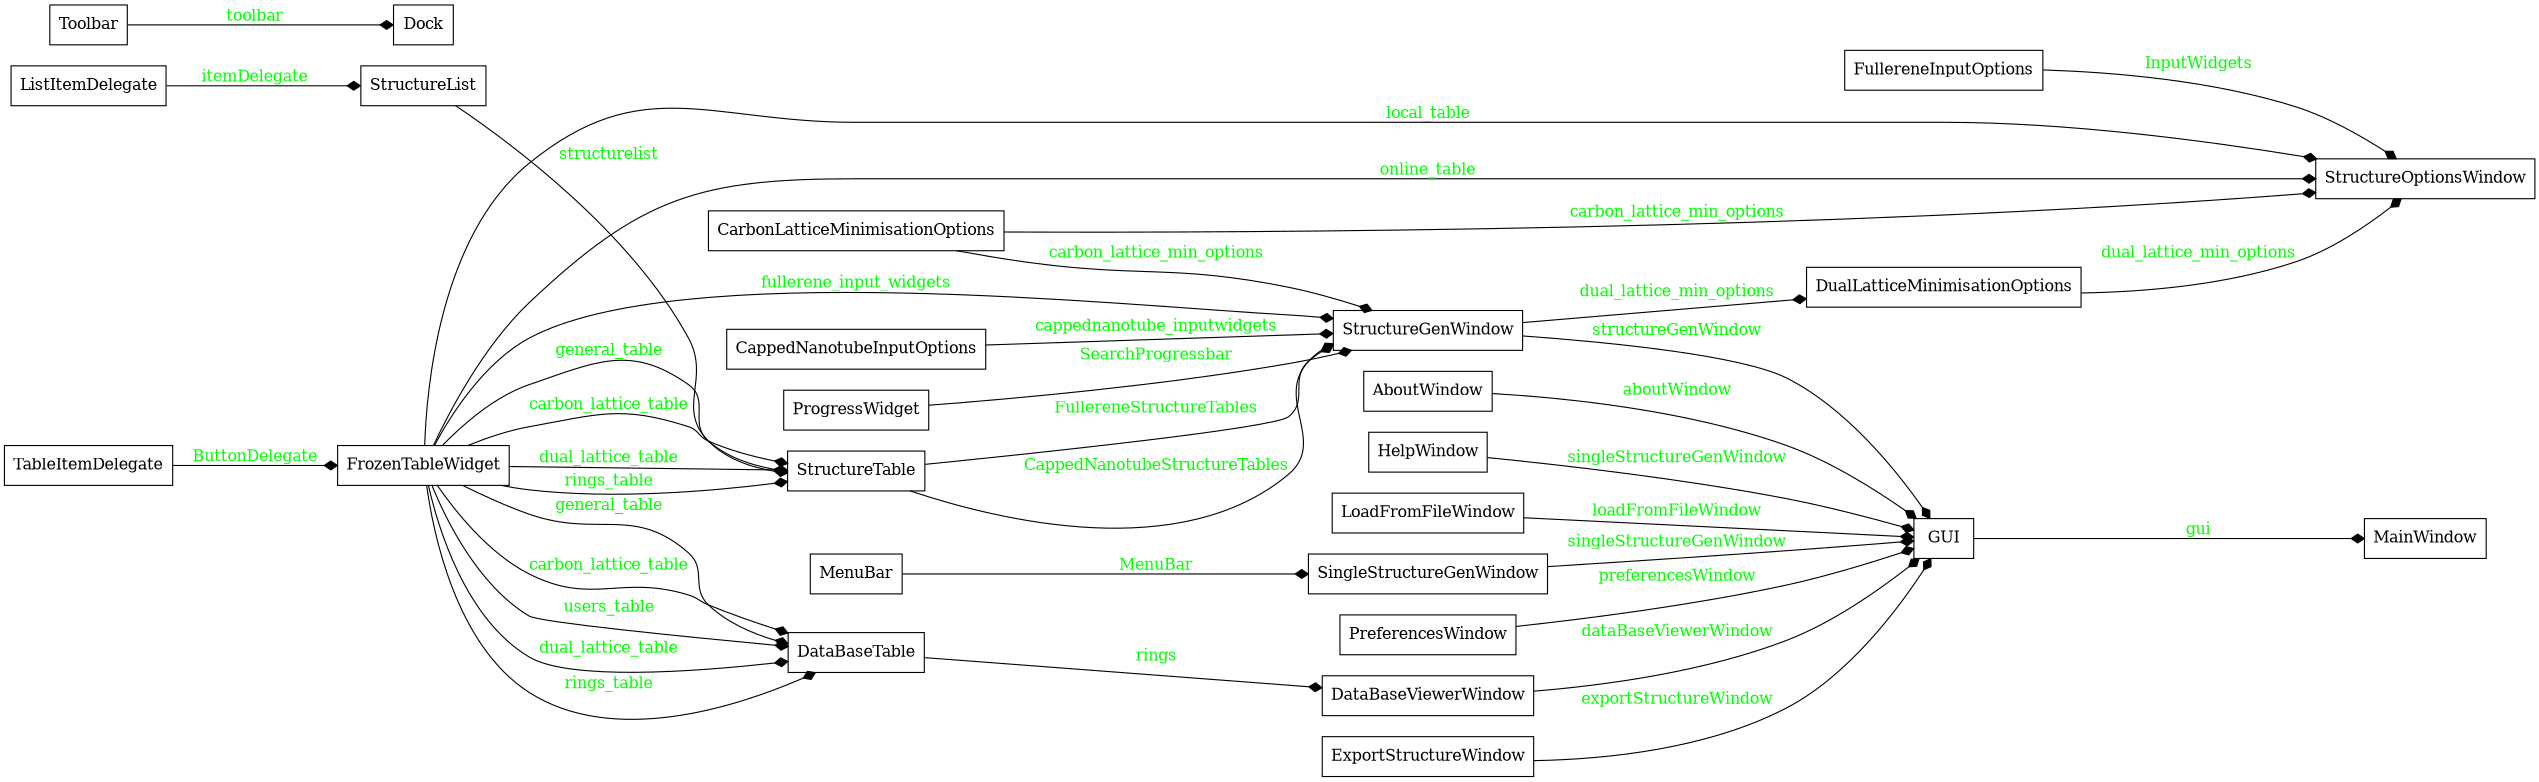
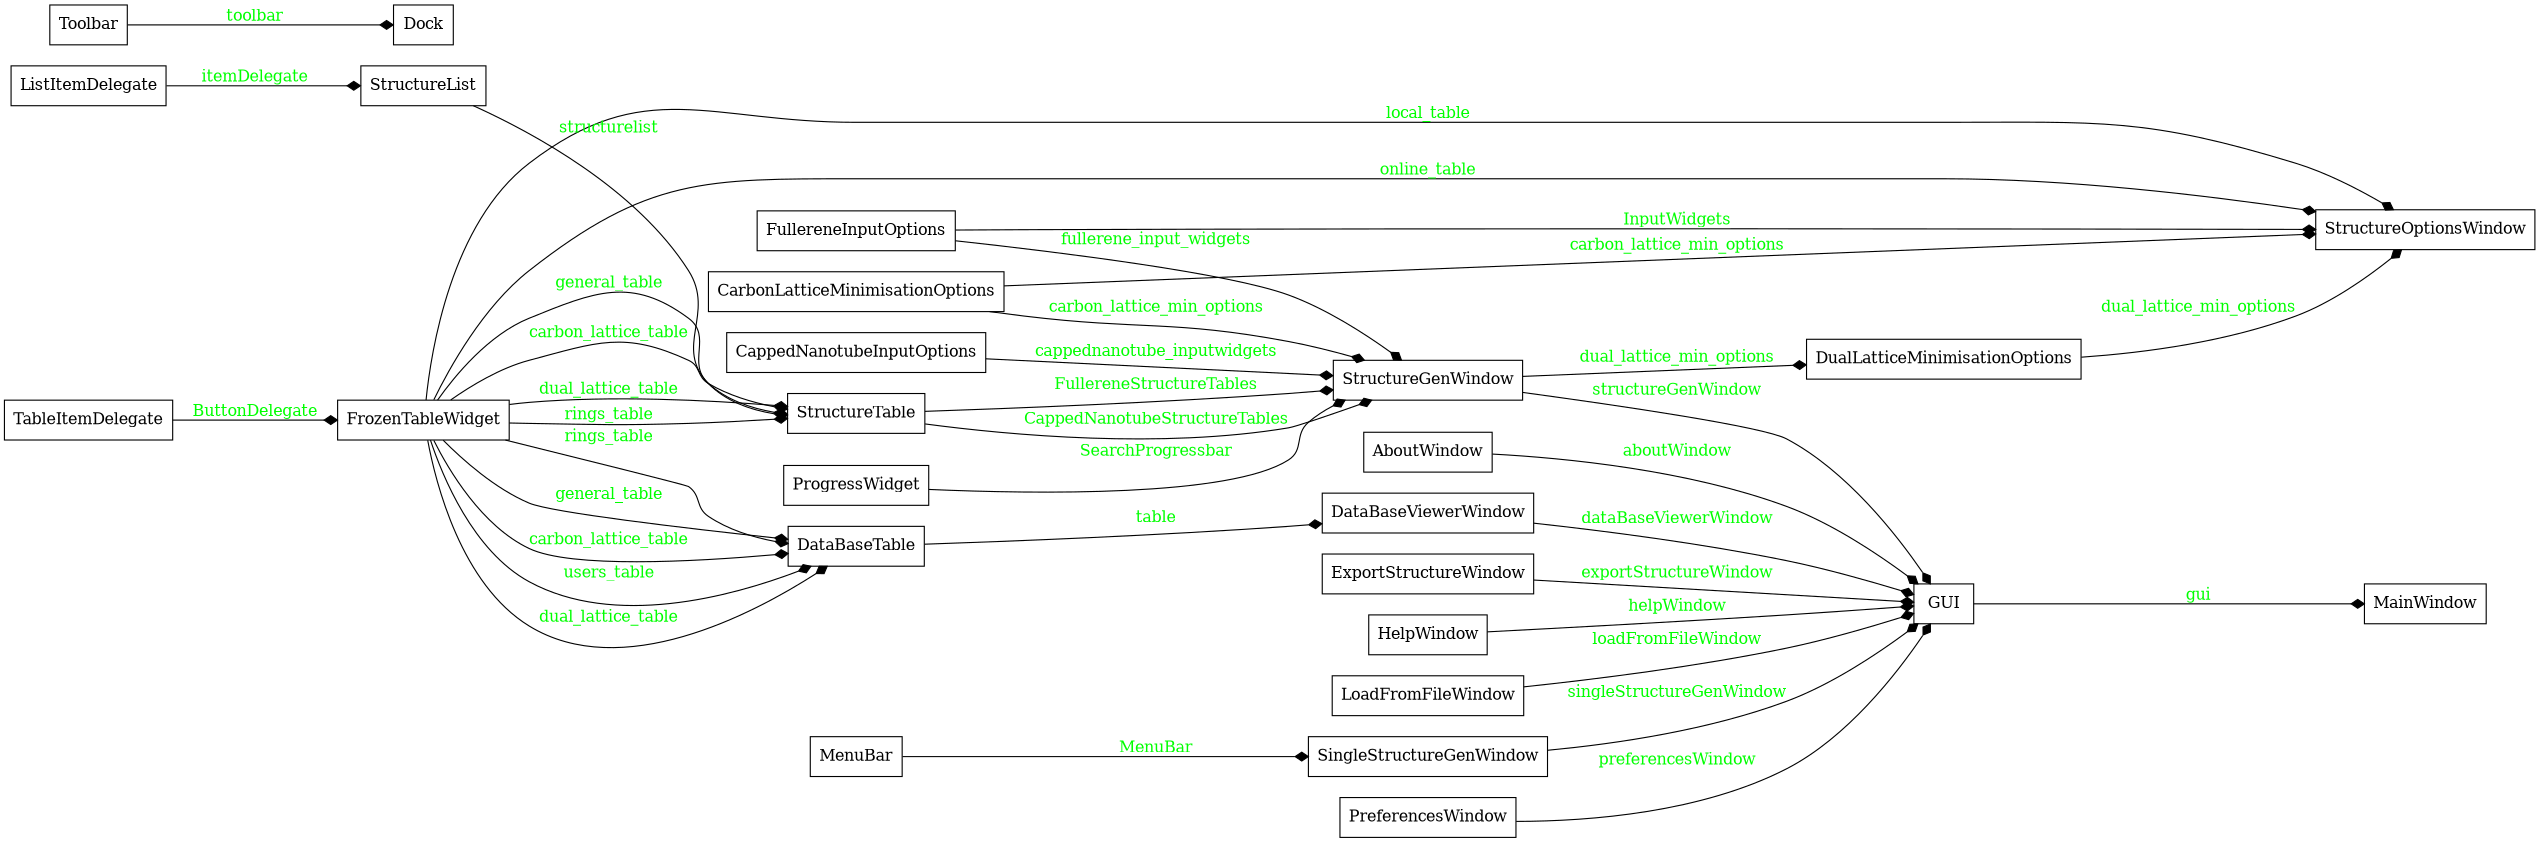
edge "FrozenTableWidget" -> "StructureGenWindow": now "FullereneInputOptions" -> "StructureGenWindow"
edge "HelpWindow" -> "GUI": label "singleStructureGenWindow" -> "helpWindow"
edge "DataBaseTable" -> "DataBaseViewerWindow": label "rings" -> "table"
